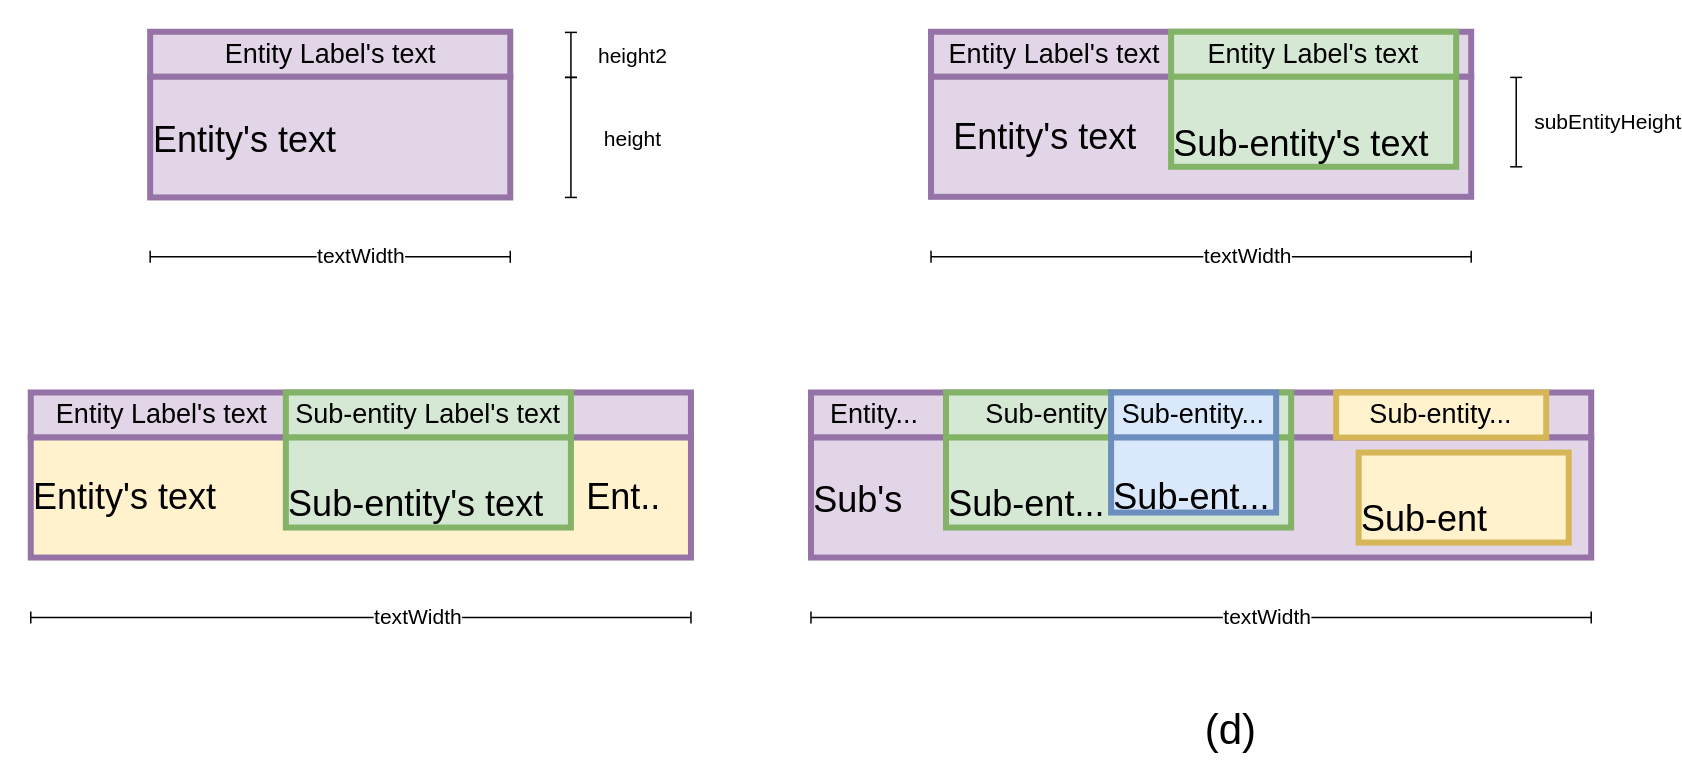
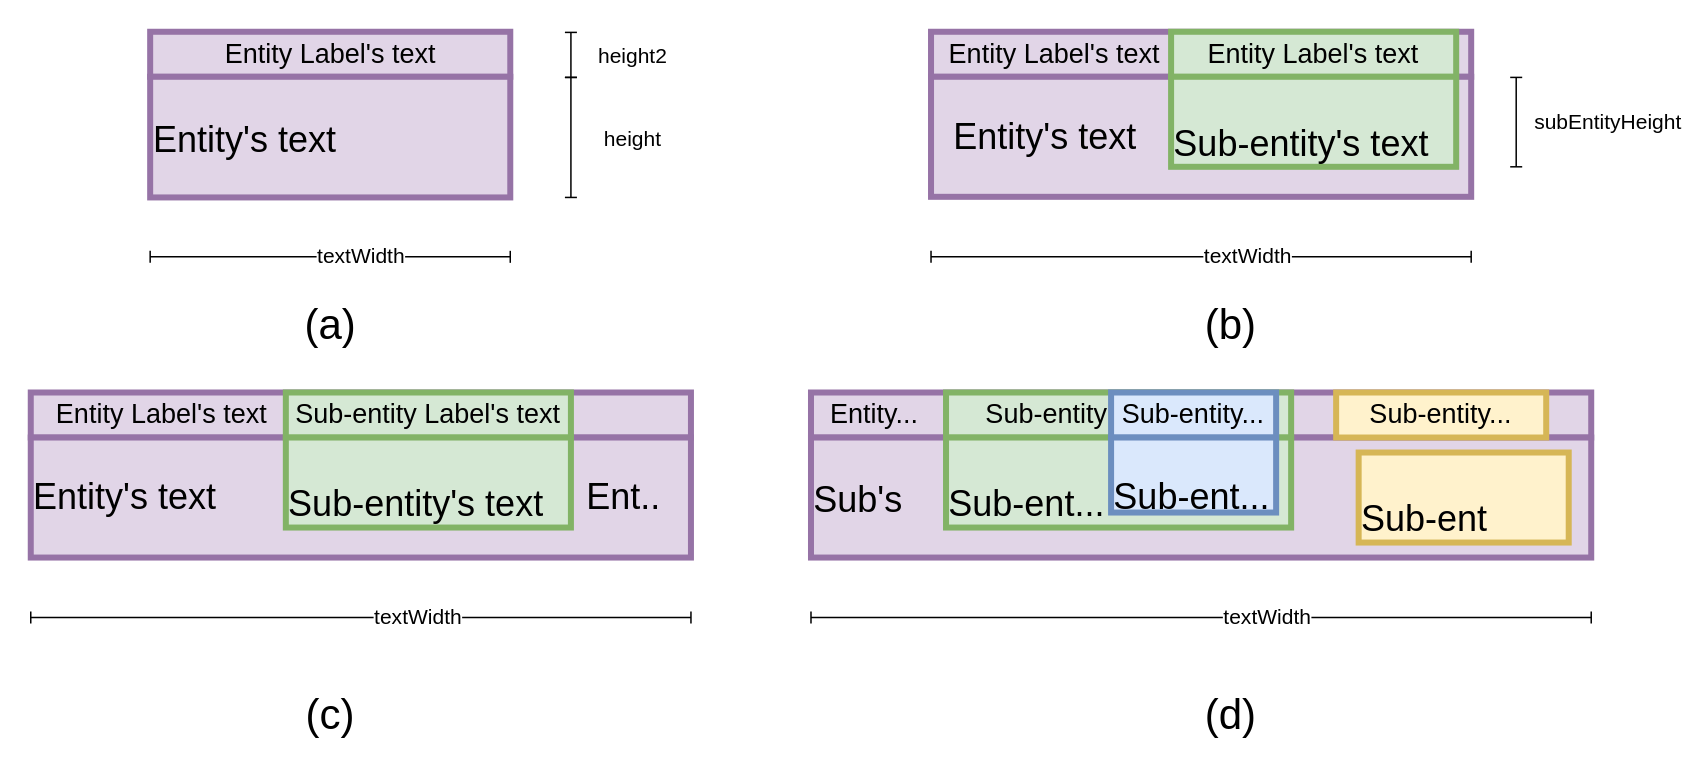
node "(a)": added
node "(b)": added
node "Entity's text Ent..": fillcolor #fff2cc -> #e1d5e7
node "(c)": added
node "(d)": moved (1231, 730) -> (1231, 715)
